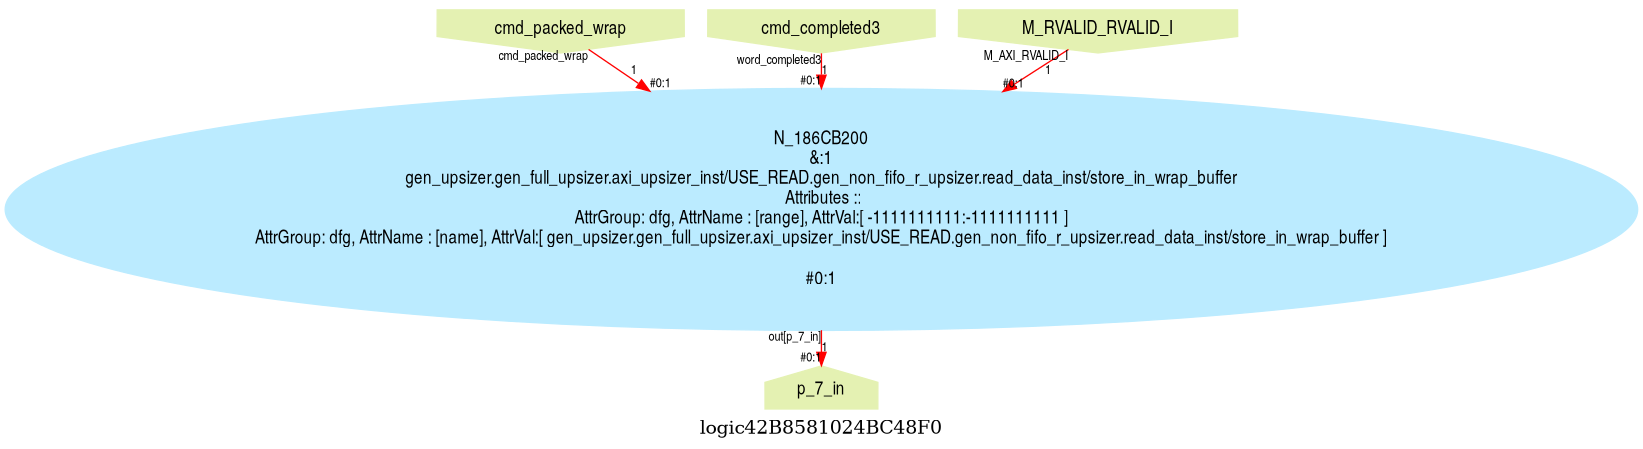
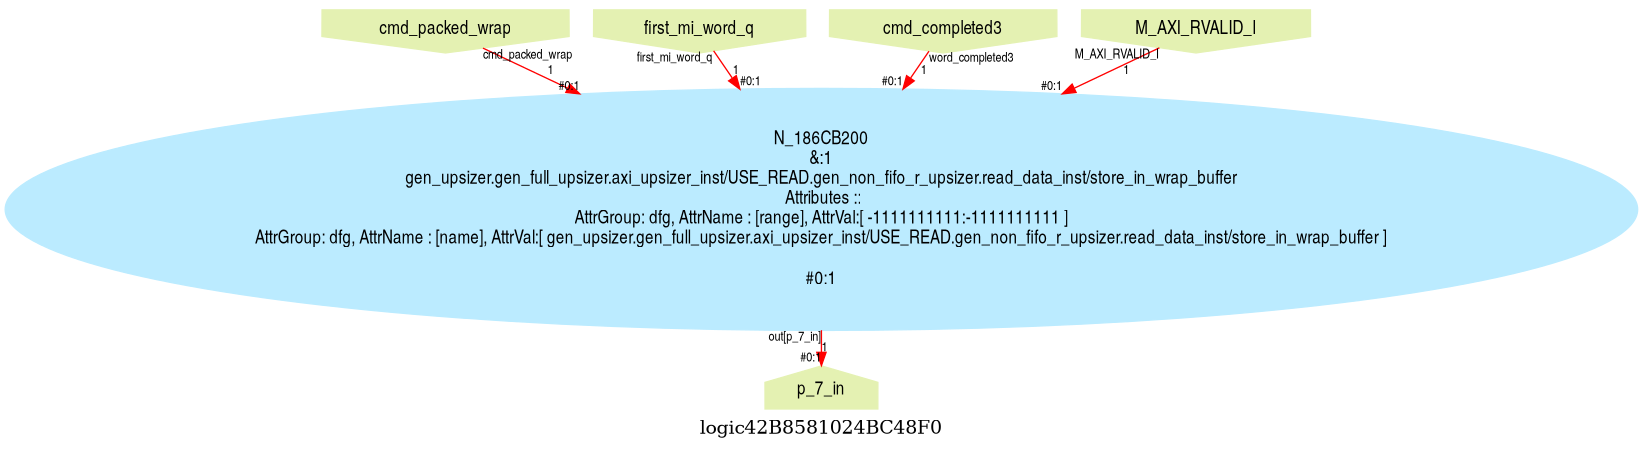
node "first_mi_word_q": added
node "M_RVALID_RVALID_I": label "M_RVALID_RVALID_I" -> "M_AXI_RVALID_I"
